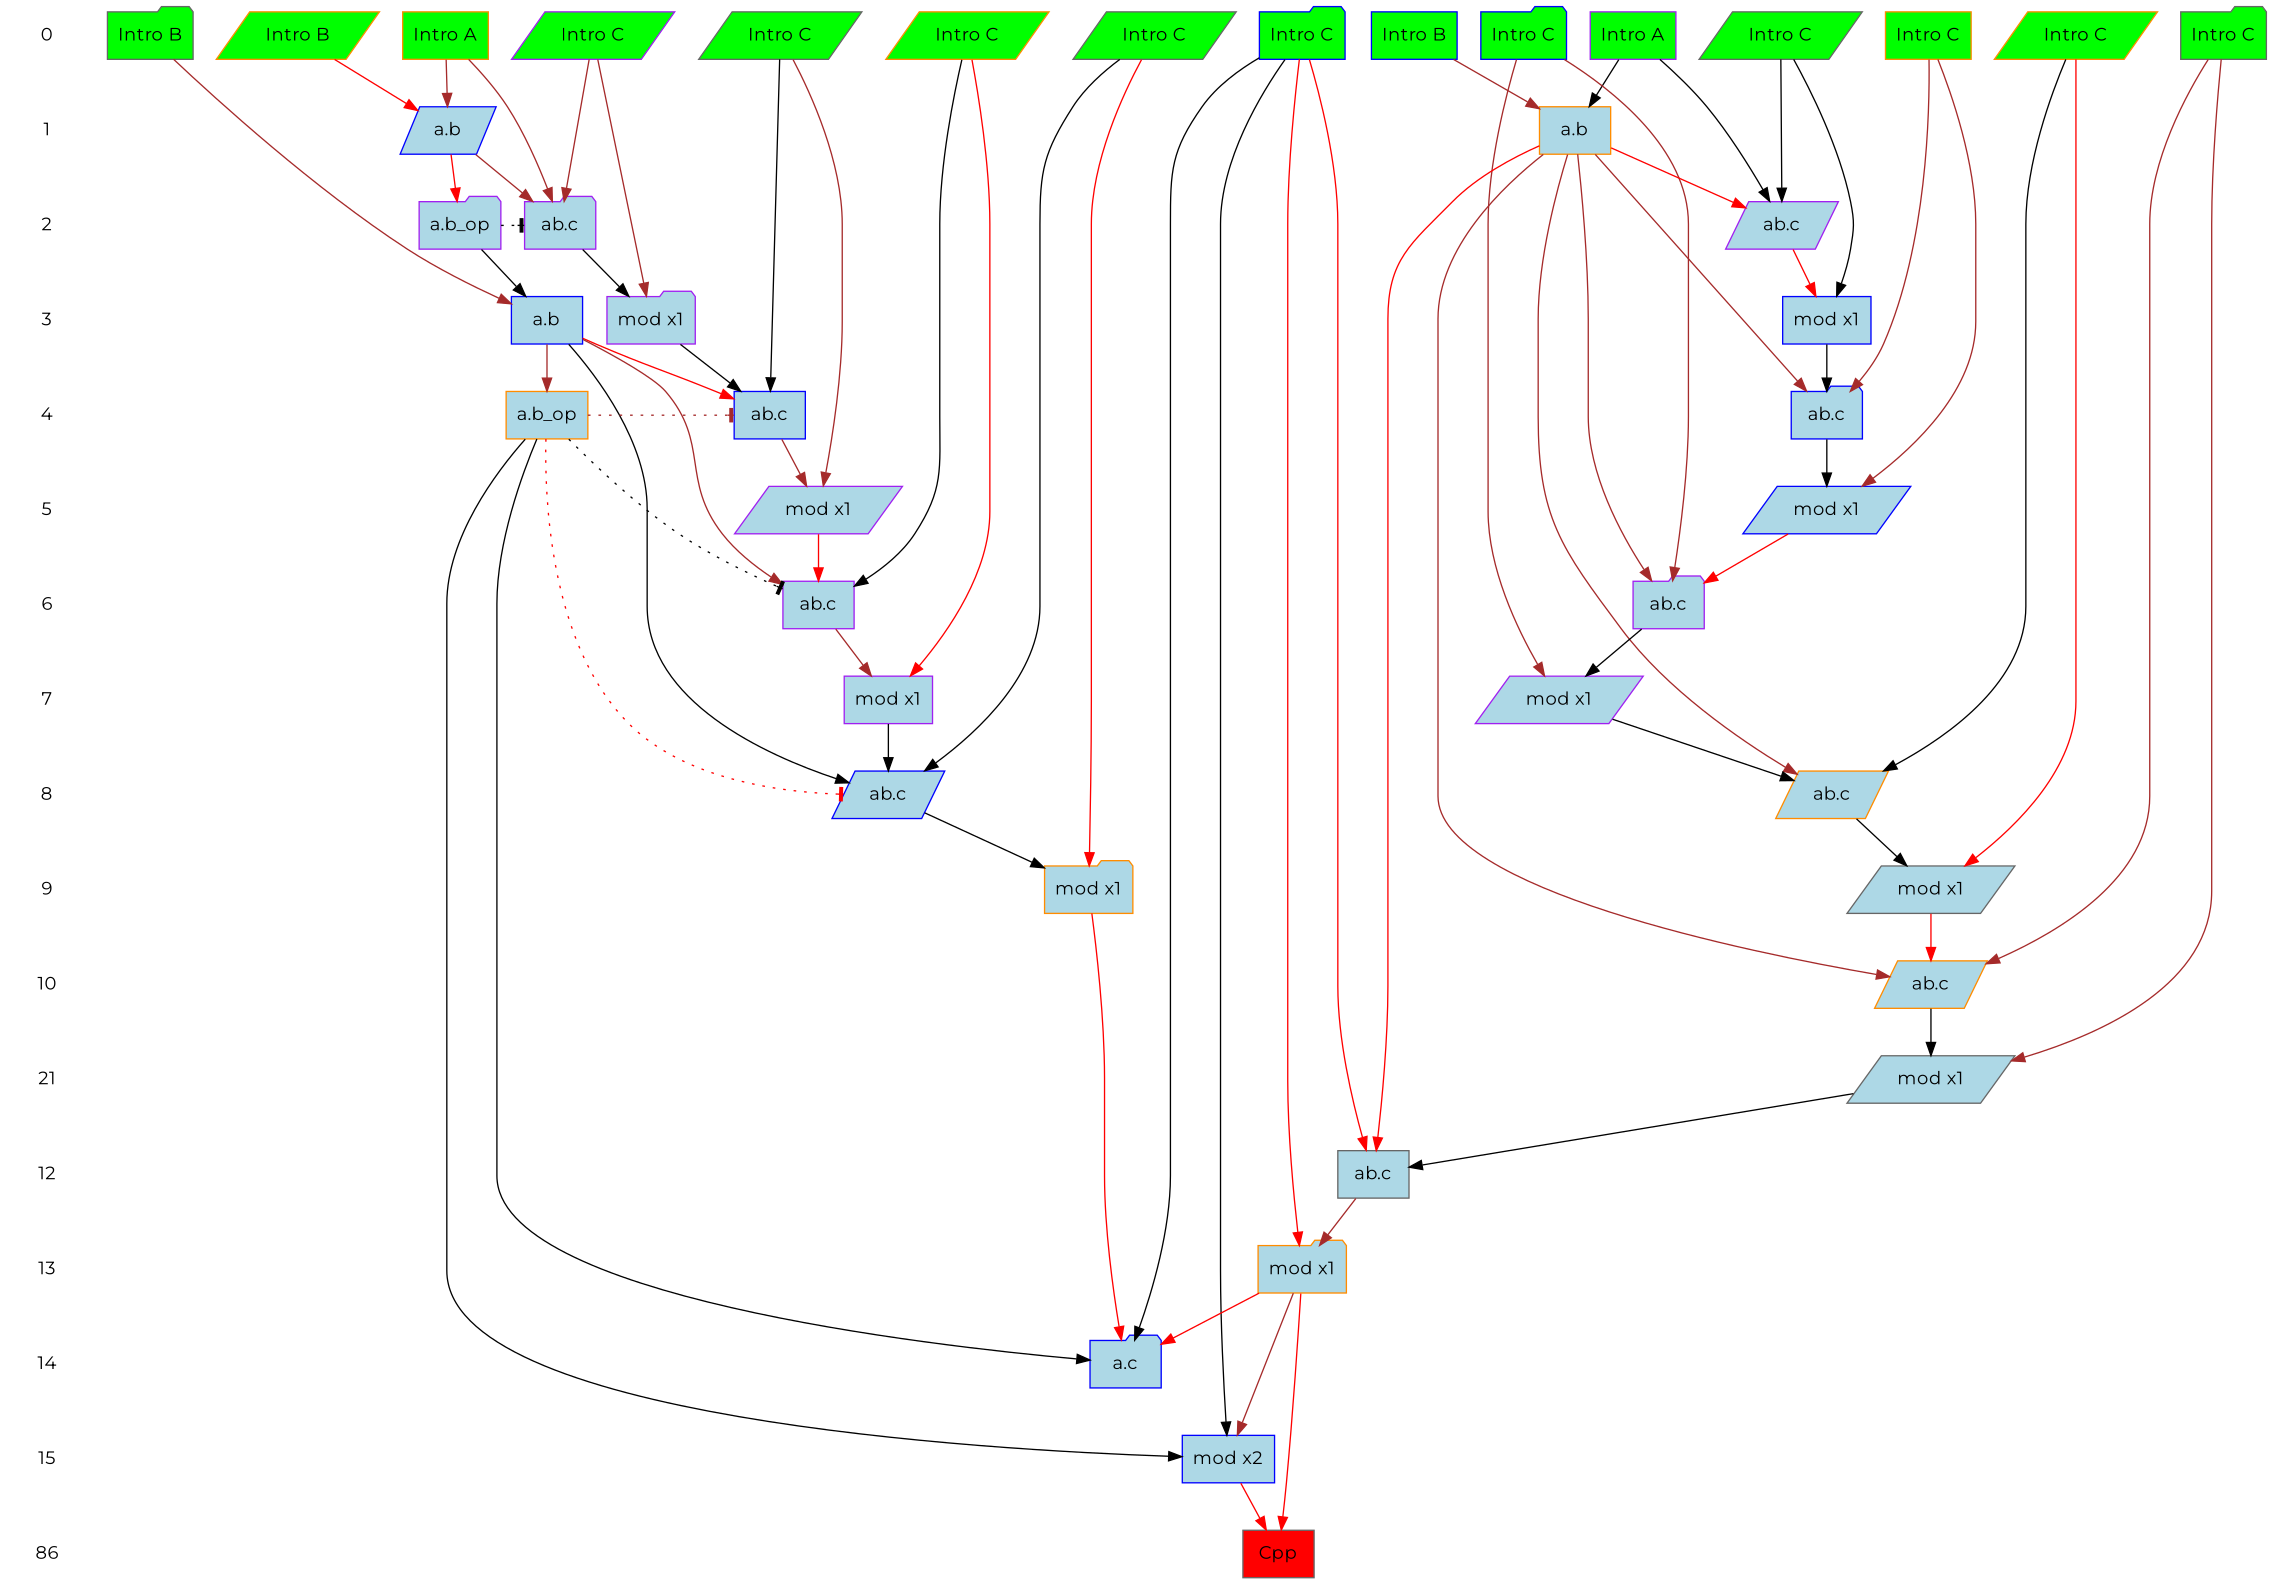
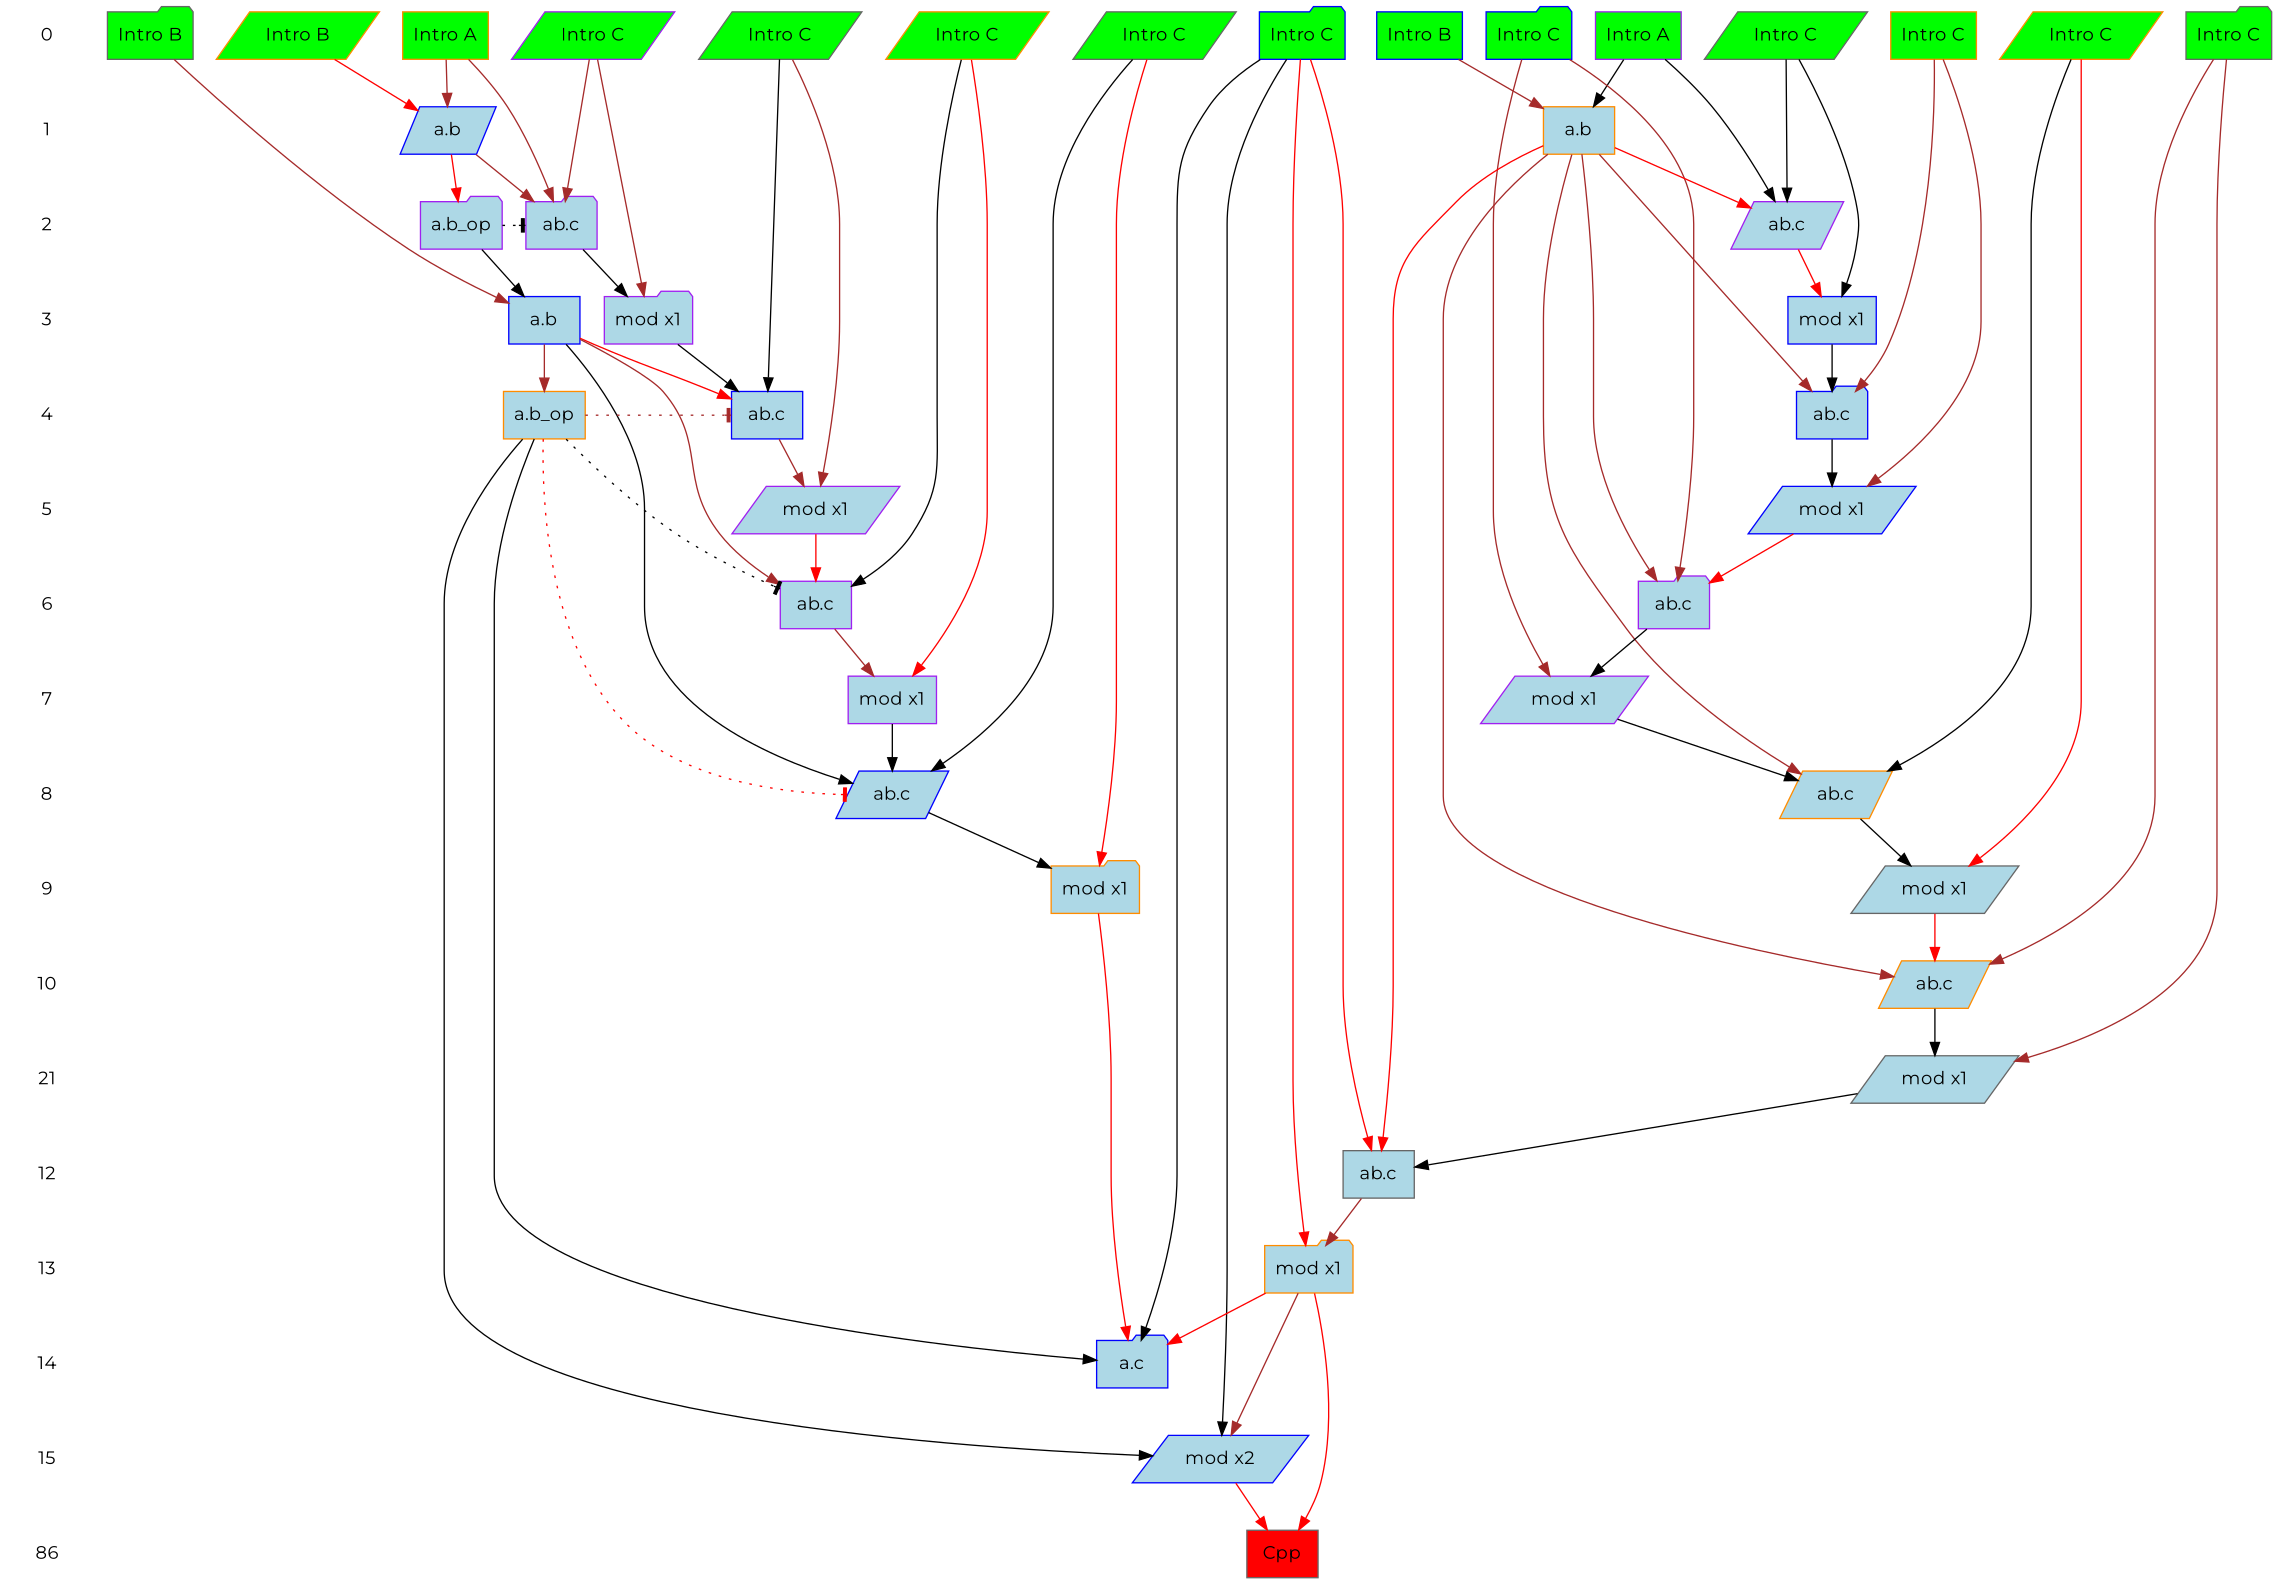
node "mod x2": shape box -> parallelogram
